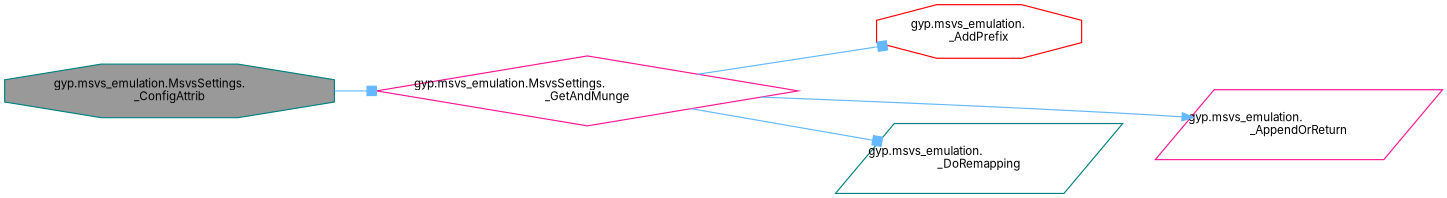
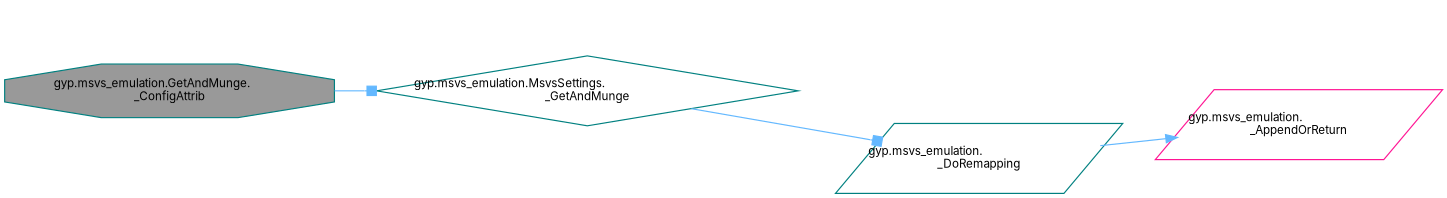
node "gyp.msvs_emulation. _AddPrefix": removed
node "gyp.msvs_emulation.MsvsSettings. _ConfigAttrib": label "gyp.msvs_emulation.MsvsSettings. _ConfigAttrib" -> "gyp.msvs_emulation.GetAndMunge. _ConfigAttrib"
node "gyp.msvs_emulation.MsvsSettings. _GetAndMunge": color deeppink -> teal
edge "gyp.msvs_emulation.MsvsSettings. _GetAndMunge" -> "gyp.msvs_emulation. _AppendOrReturn": now "gyp.msvs_emulation. _DoRemapping" -> "gyp.msvs_emulation. _AppendOrReturn"
